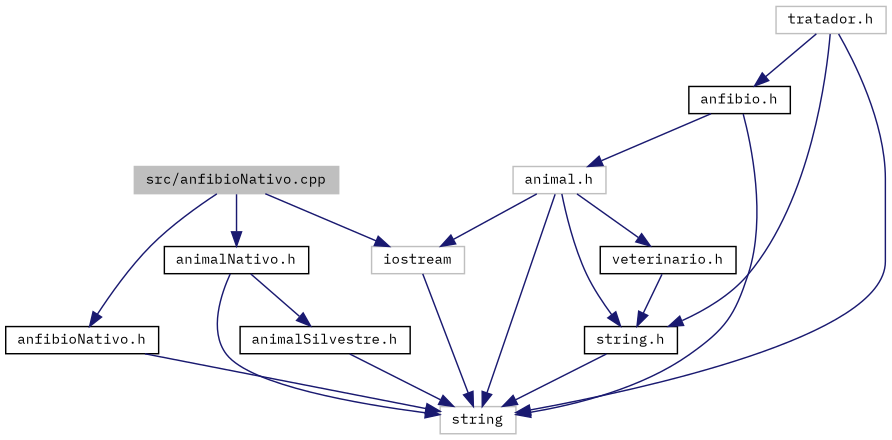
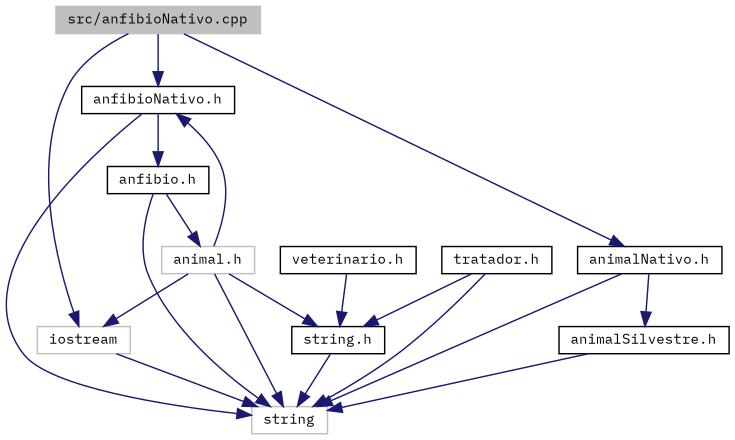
node "tratador.h": color grey75 -> black
edge "tratador.h" -> "anfibio.h": now "anfibioNativo.h" -> "anfibio.h"
edge "animal.h" -> "veterinario.h": now "animal.h" -> "anfibioNativo.h"
